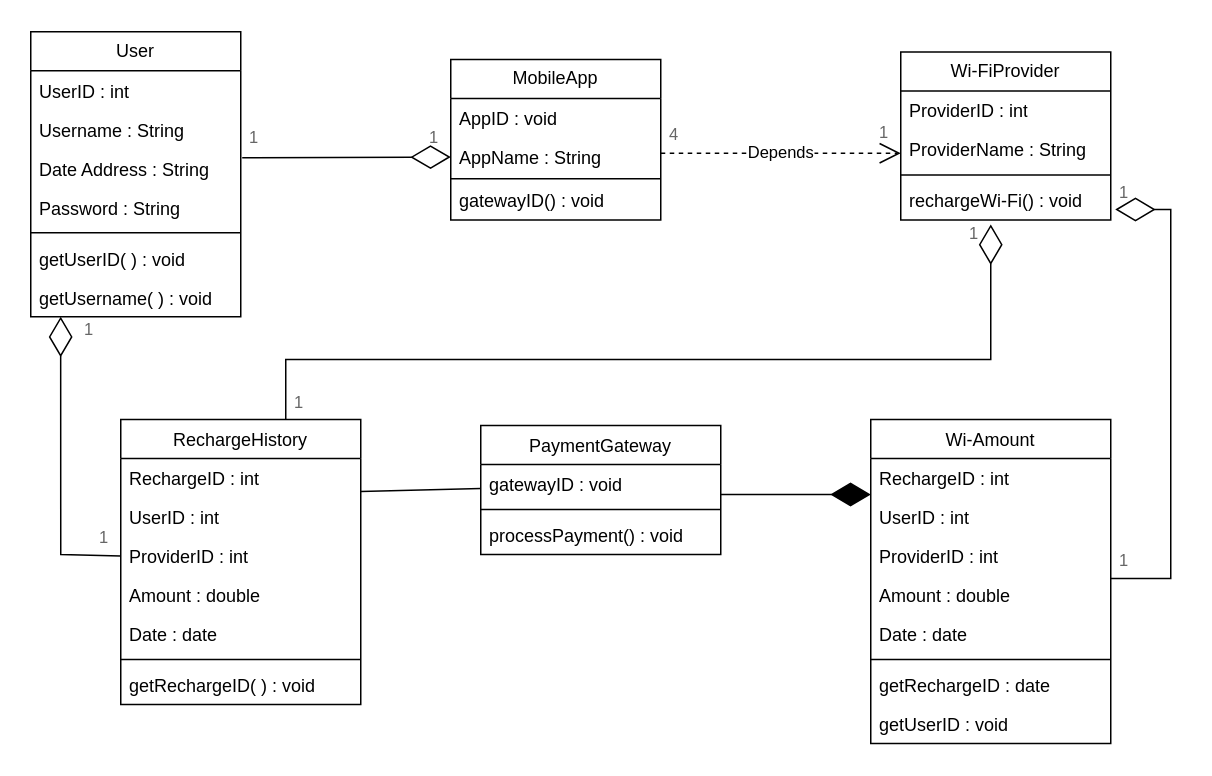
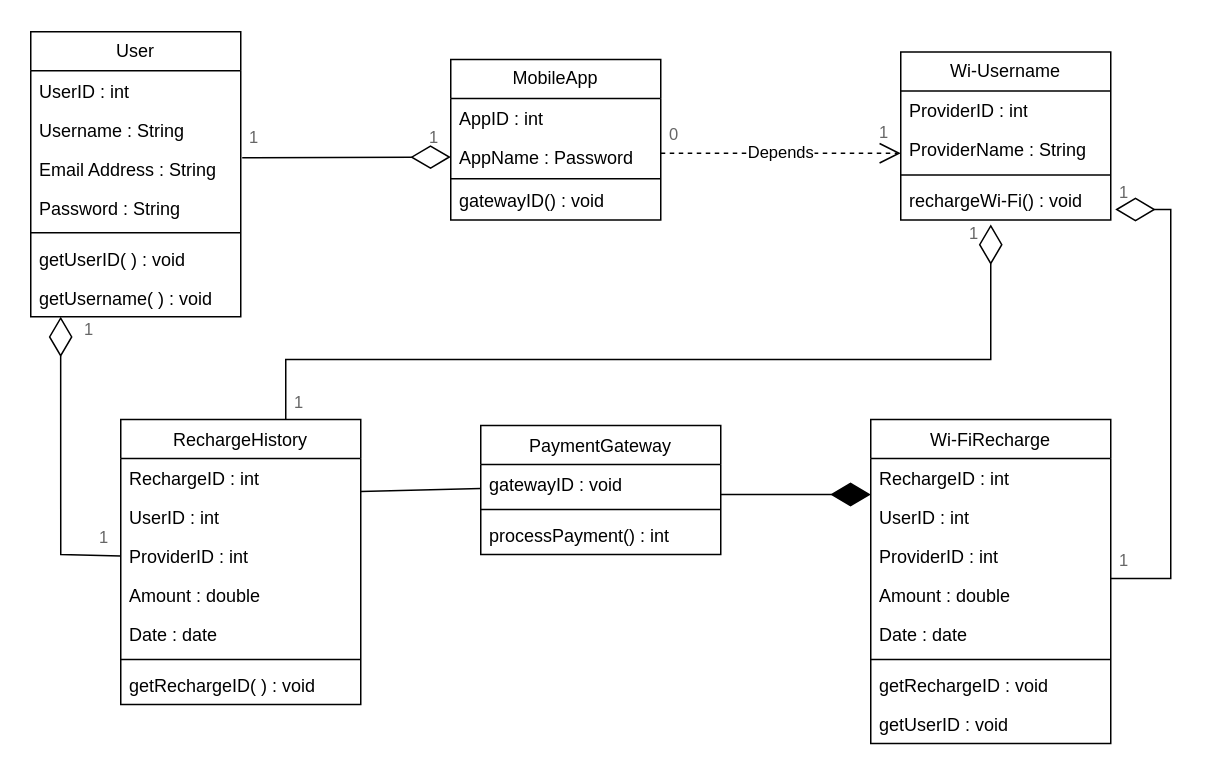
node "Wi-FiProvider": label "Wi-FiProvider" -> "Wi-Username"
node "AppID : void": label "AppID : void" -> "AppID : int"
node "4": label "4" -> "0"
node "AppName : String": label "AppName : String" -> "AppName : Password"
node "Date Address : String": label "Date Address : String" -> "Email Address : String"
node "Wi-Amount": label "Wi-Amount" -> "Wi-FiRecharge"
node "processPayment() : void": label "processPayment() : void" -> "processPayment() : int"
node "getRechargeID : date": label "getRechargeID : date" -> "getRechargeID : void"
